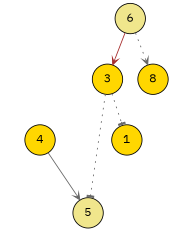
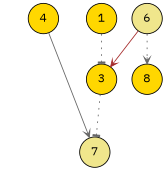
edge "3" -> "1": reversed
node "5": label "5" -> "7"
